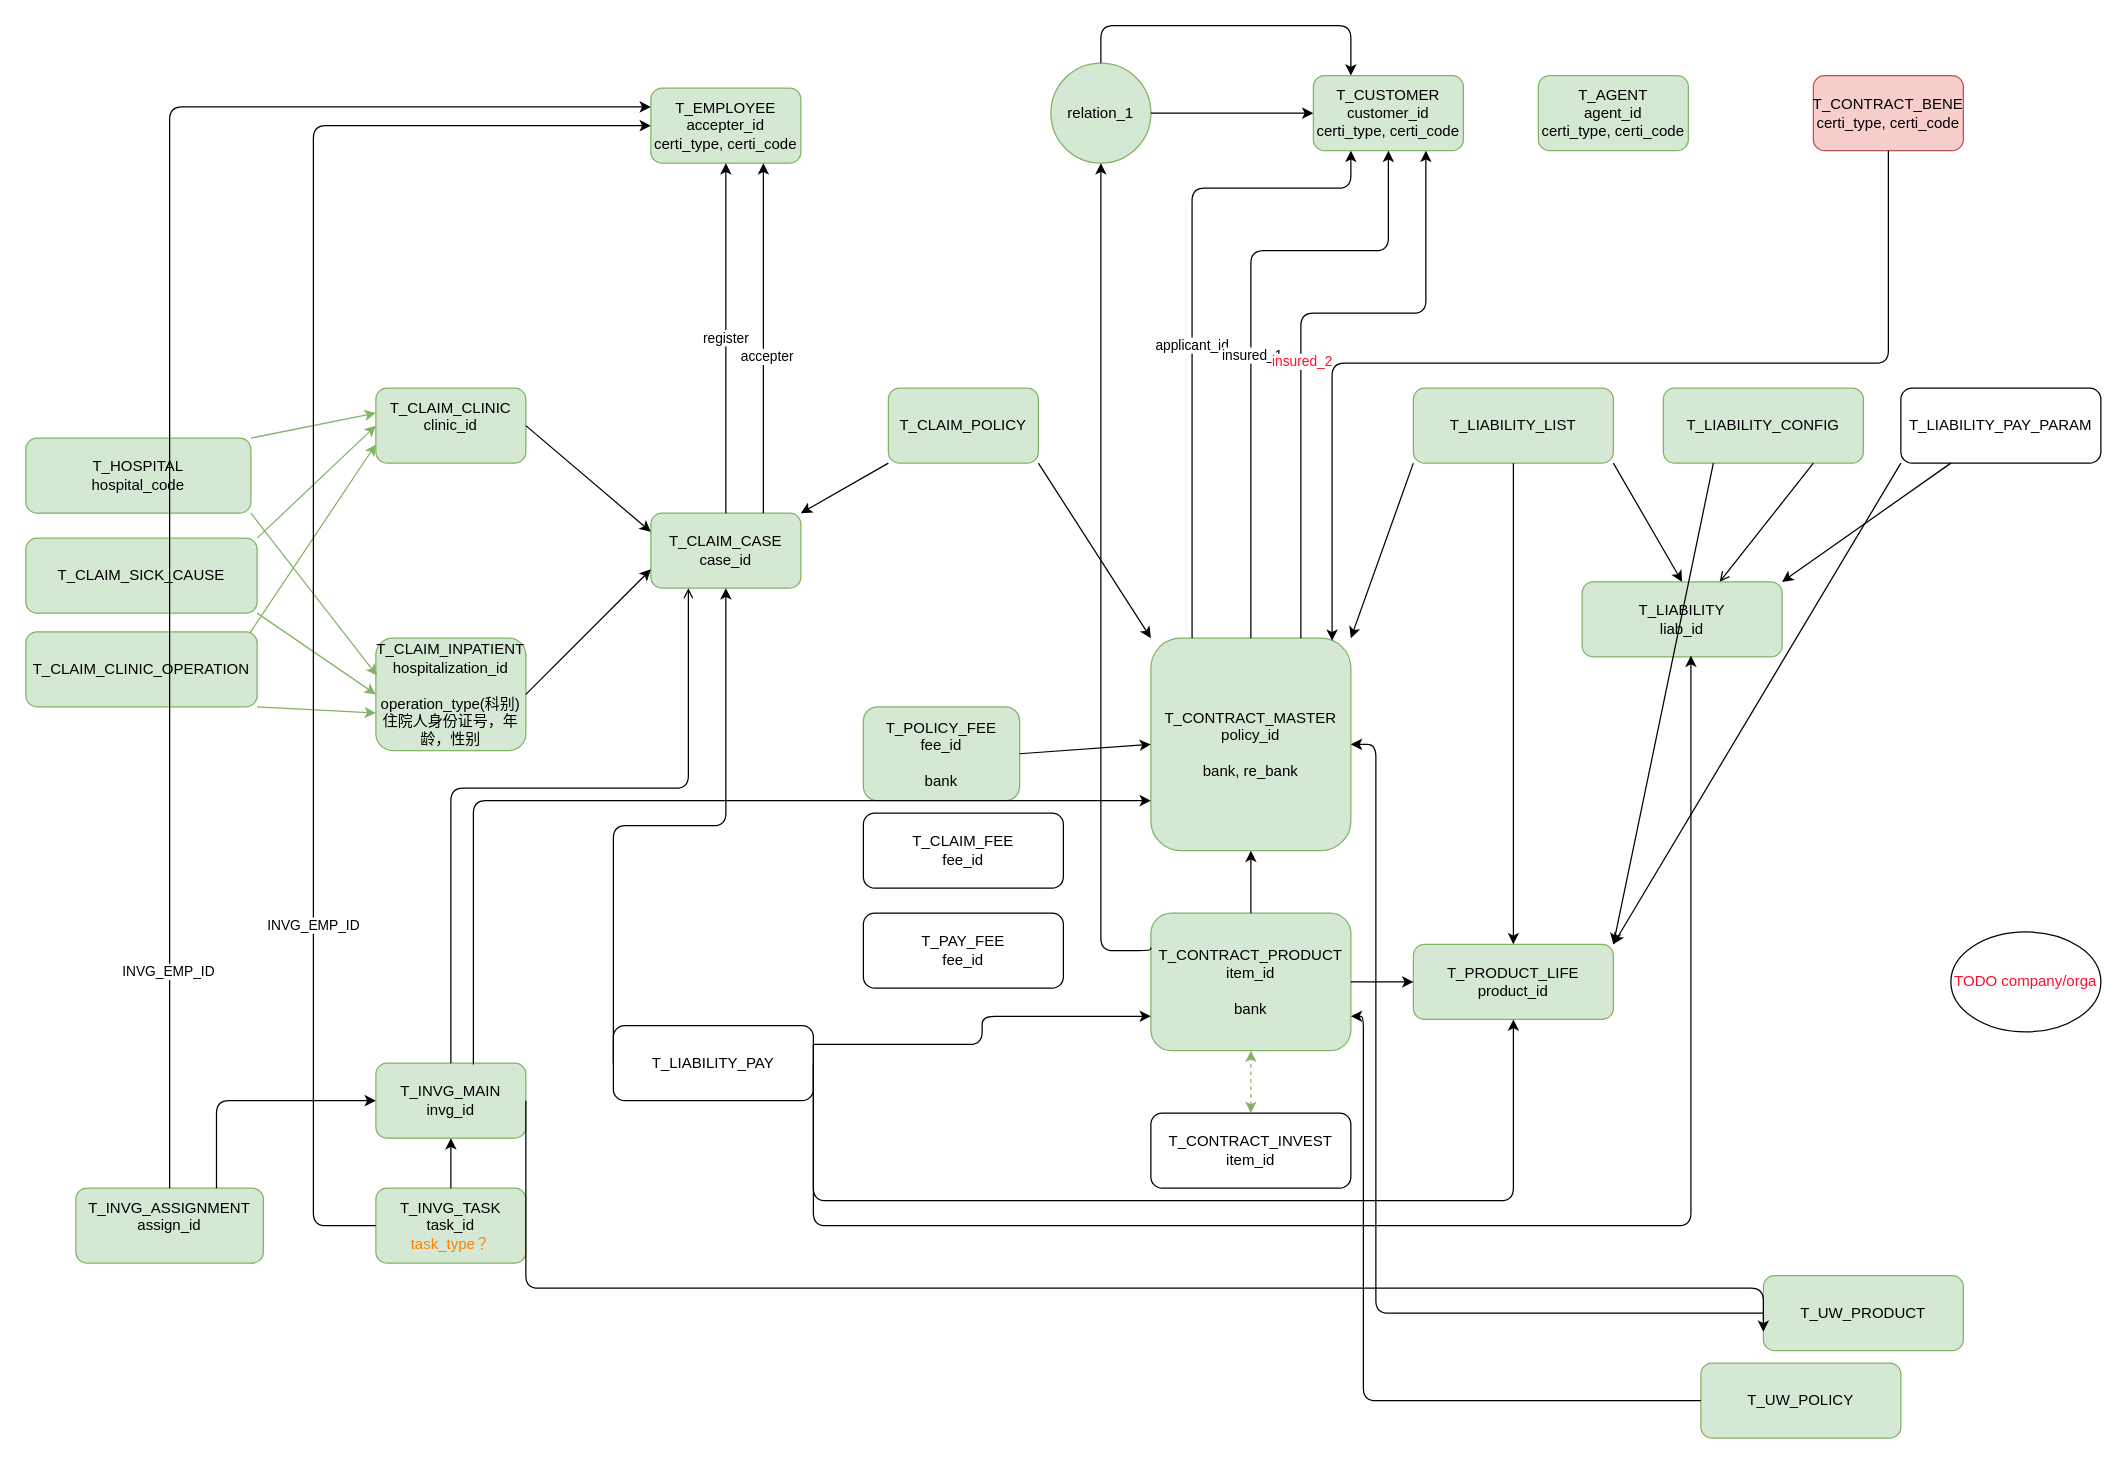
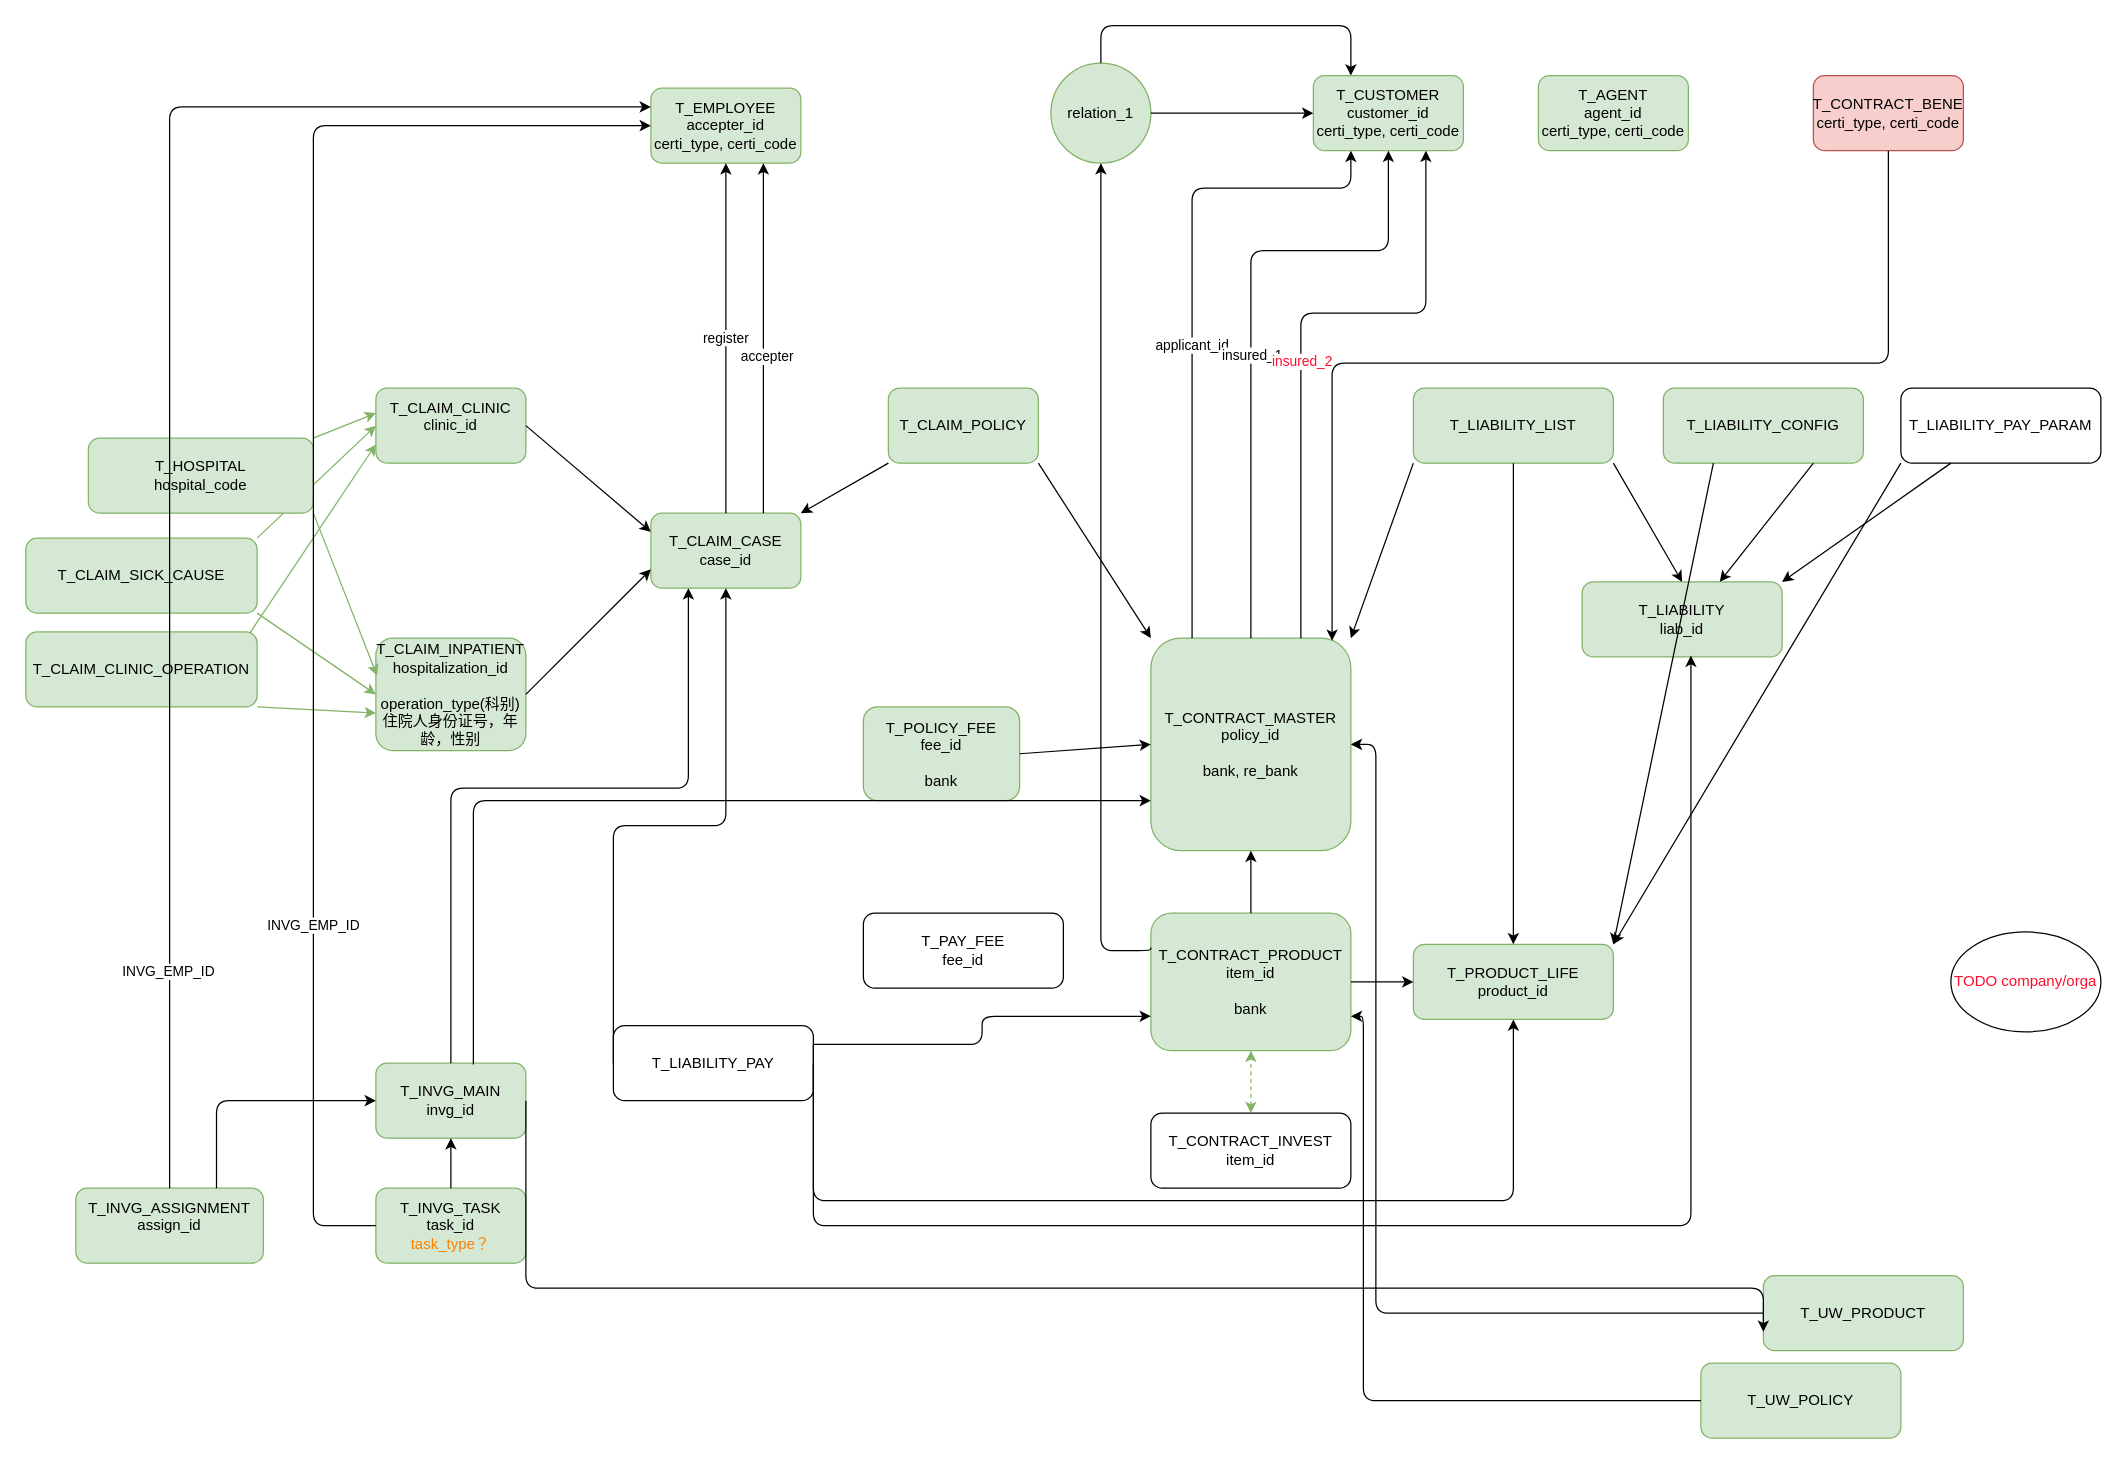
node "T_HOSPITAL hospital_code": moved (138, 476) -> (201, 476)
edge "T_LIABILITY_CONFIG" -> "T_LIABILITY liab_id": arrowhead open -> classic
edge "T_INVG_MAIN invg_id" -> "T_CLAIM_CASE case_id": arrowhead open -> classic
node "T_CLAIM_FEE fee_id": removed
